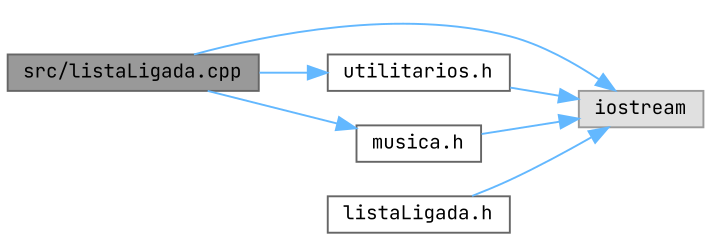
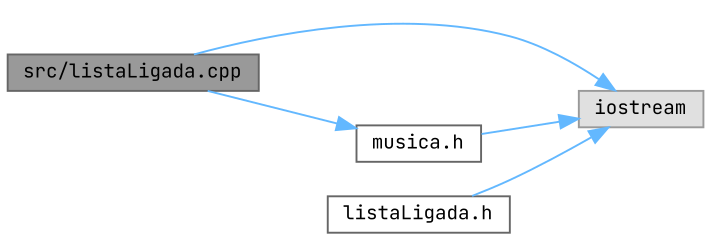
node "utilitarios.h": removed
